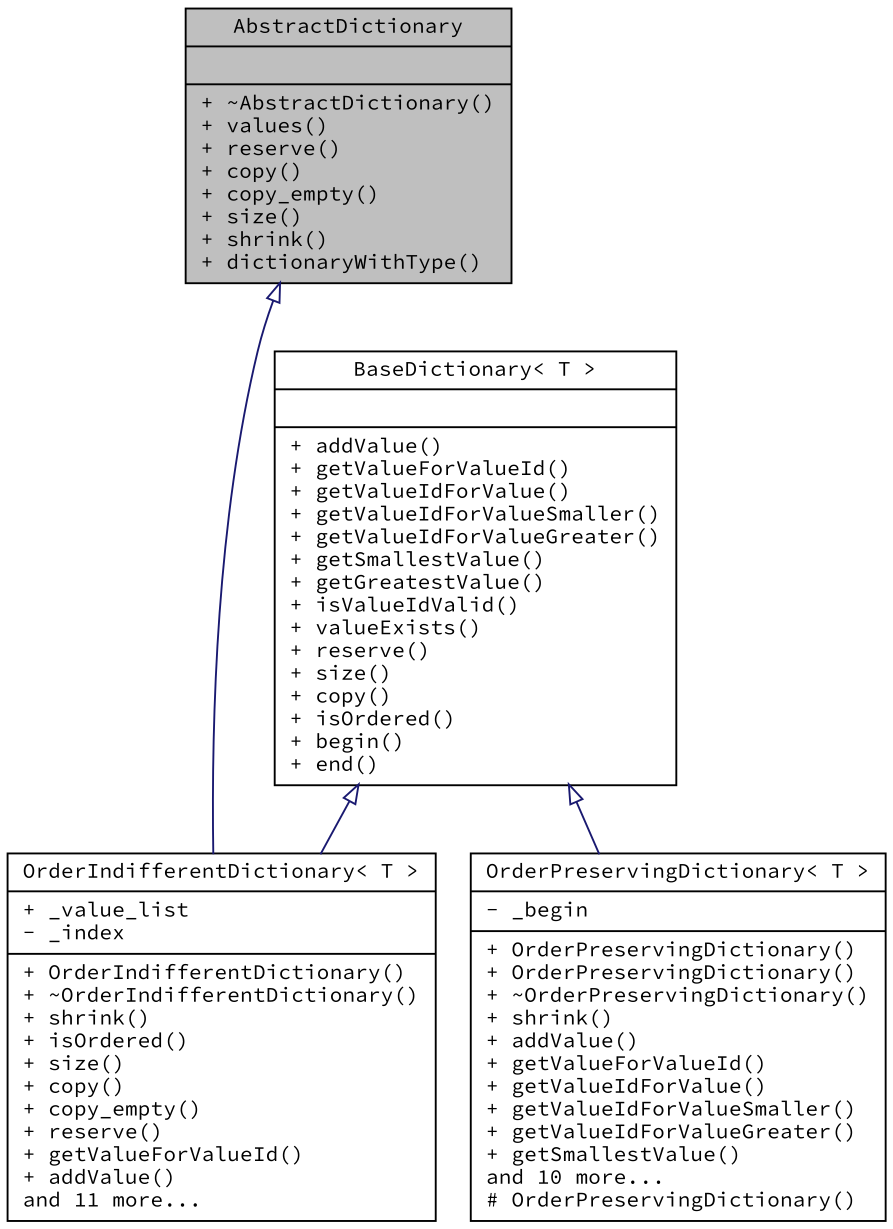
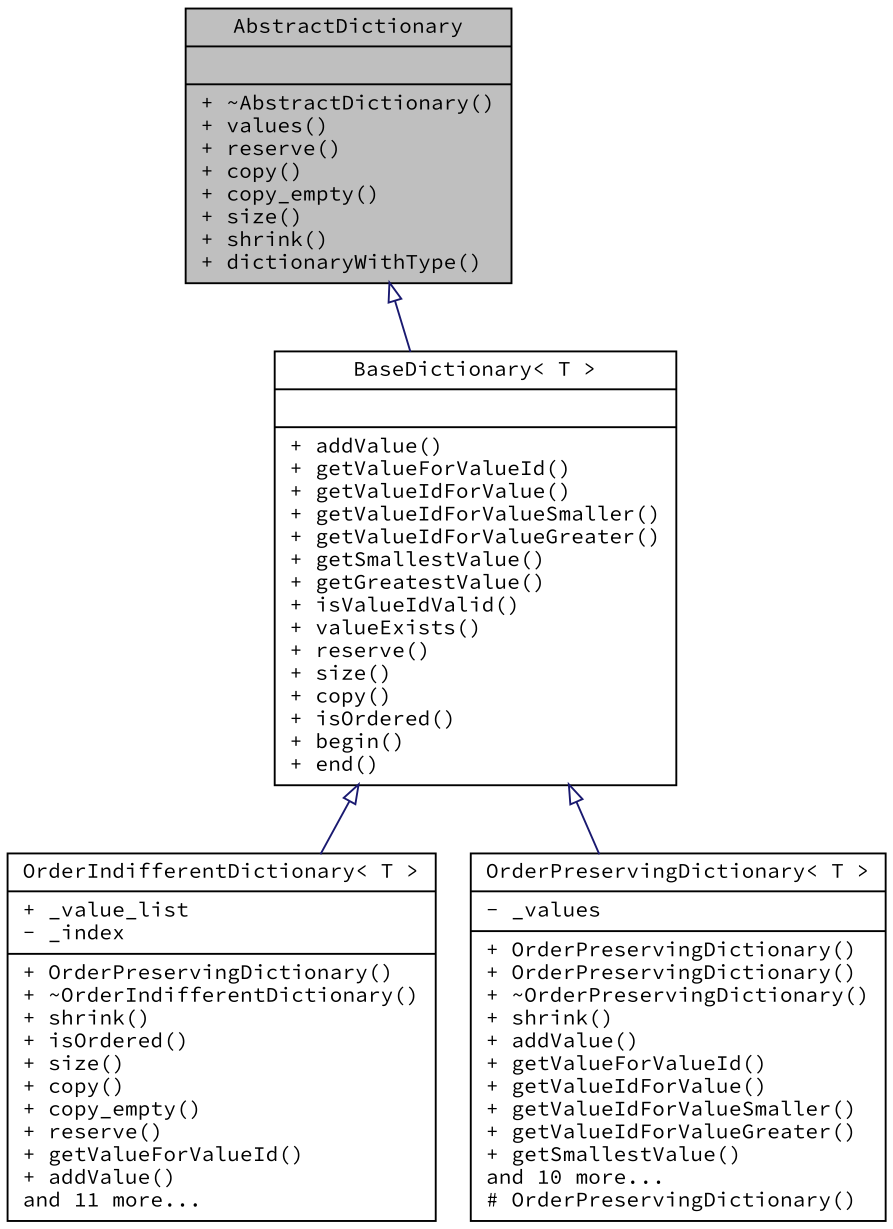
edge "OrderIndifferentDictionary< T >" -> "AbstractDictionary": now "BaseDictionary< T >" -> "AbstractDictionary"
node "OrderPreservingDictionary< T >": text "- _begin" -> "- _values"
node "OrderIndifferentDictionary< T >": text "+ OrderIndifferentDictionary()" -> "+ OrderPreservingDictionary()"
